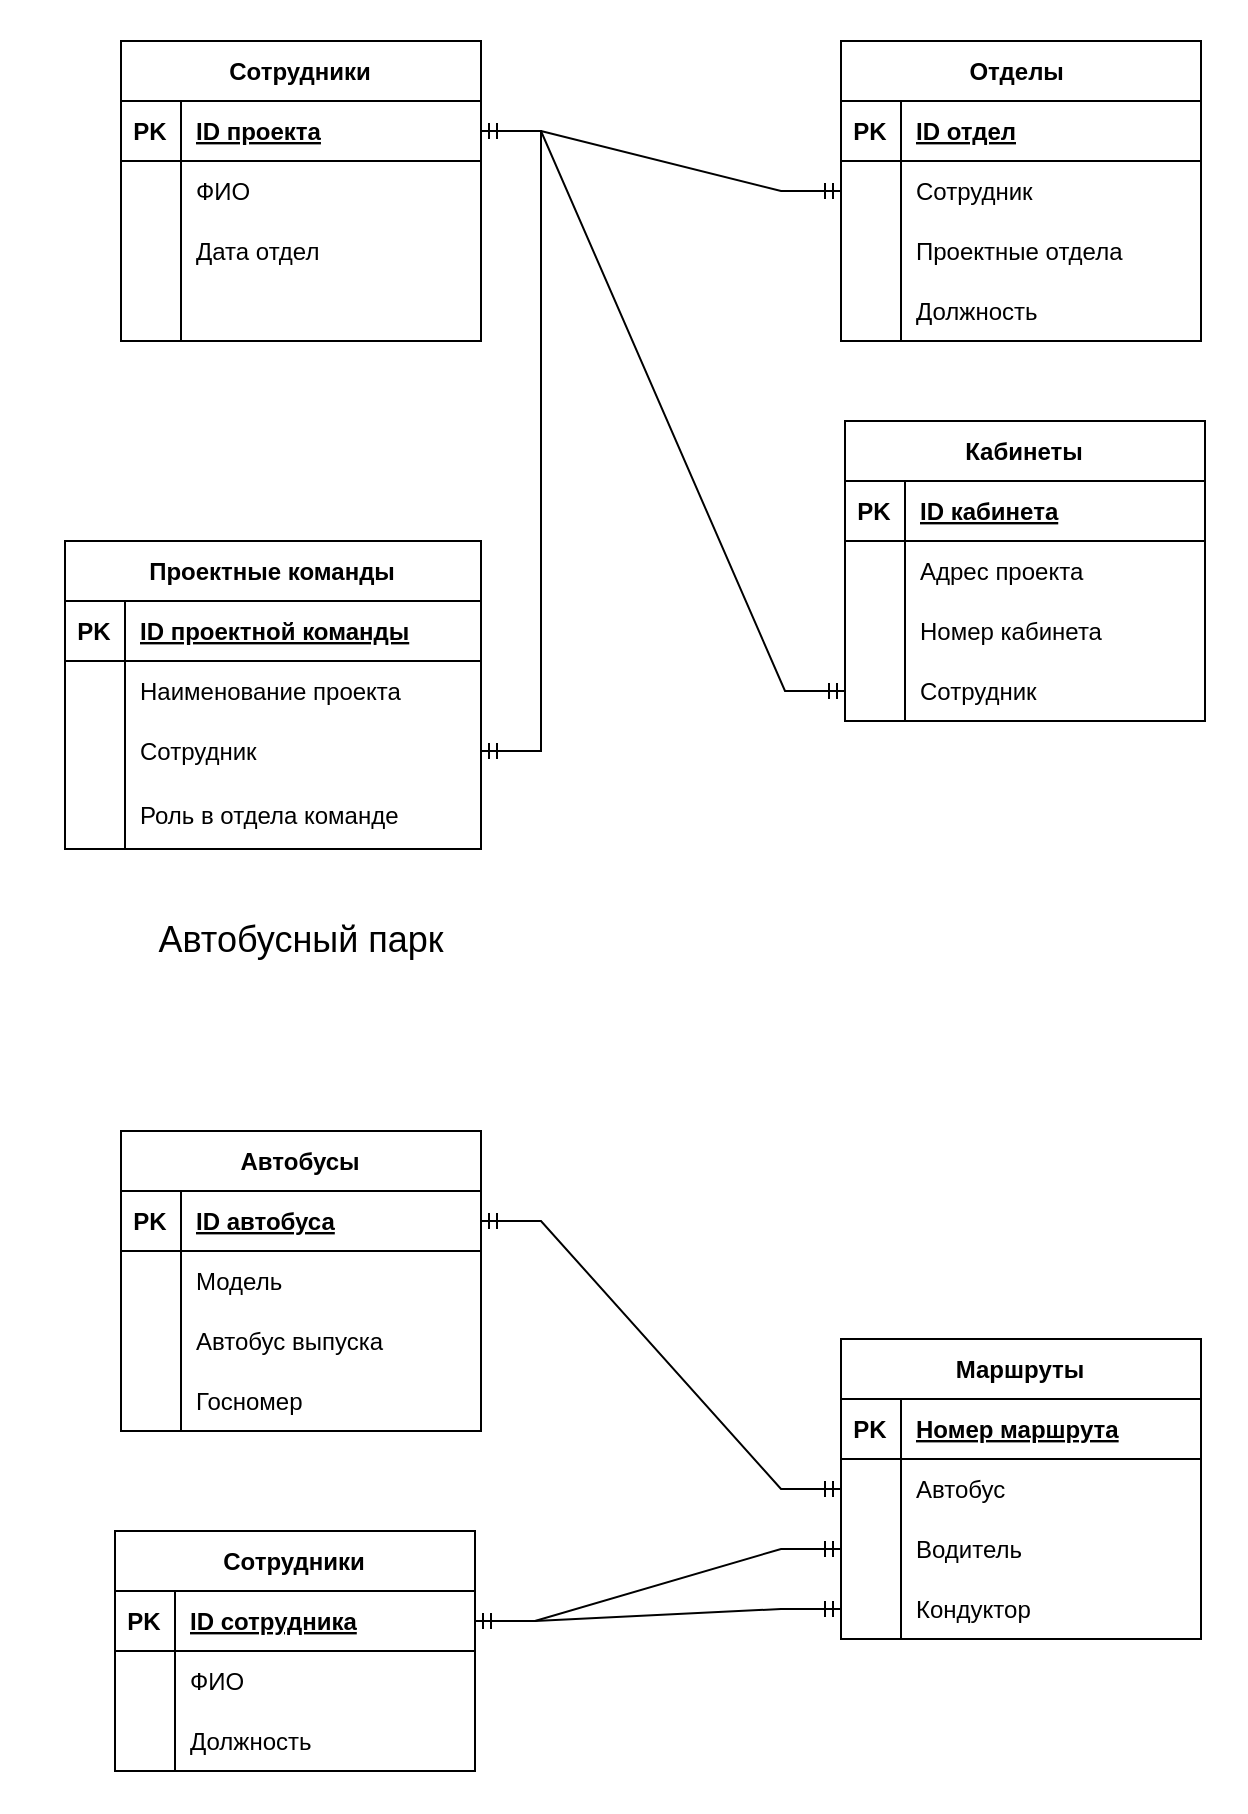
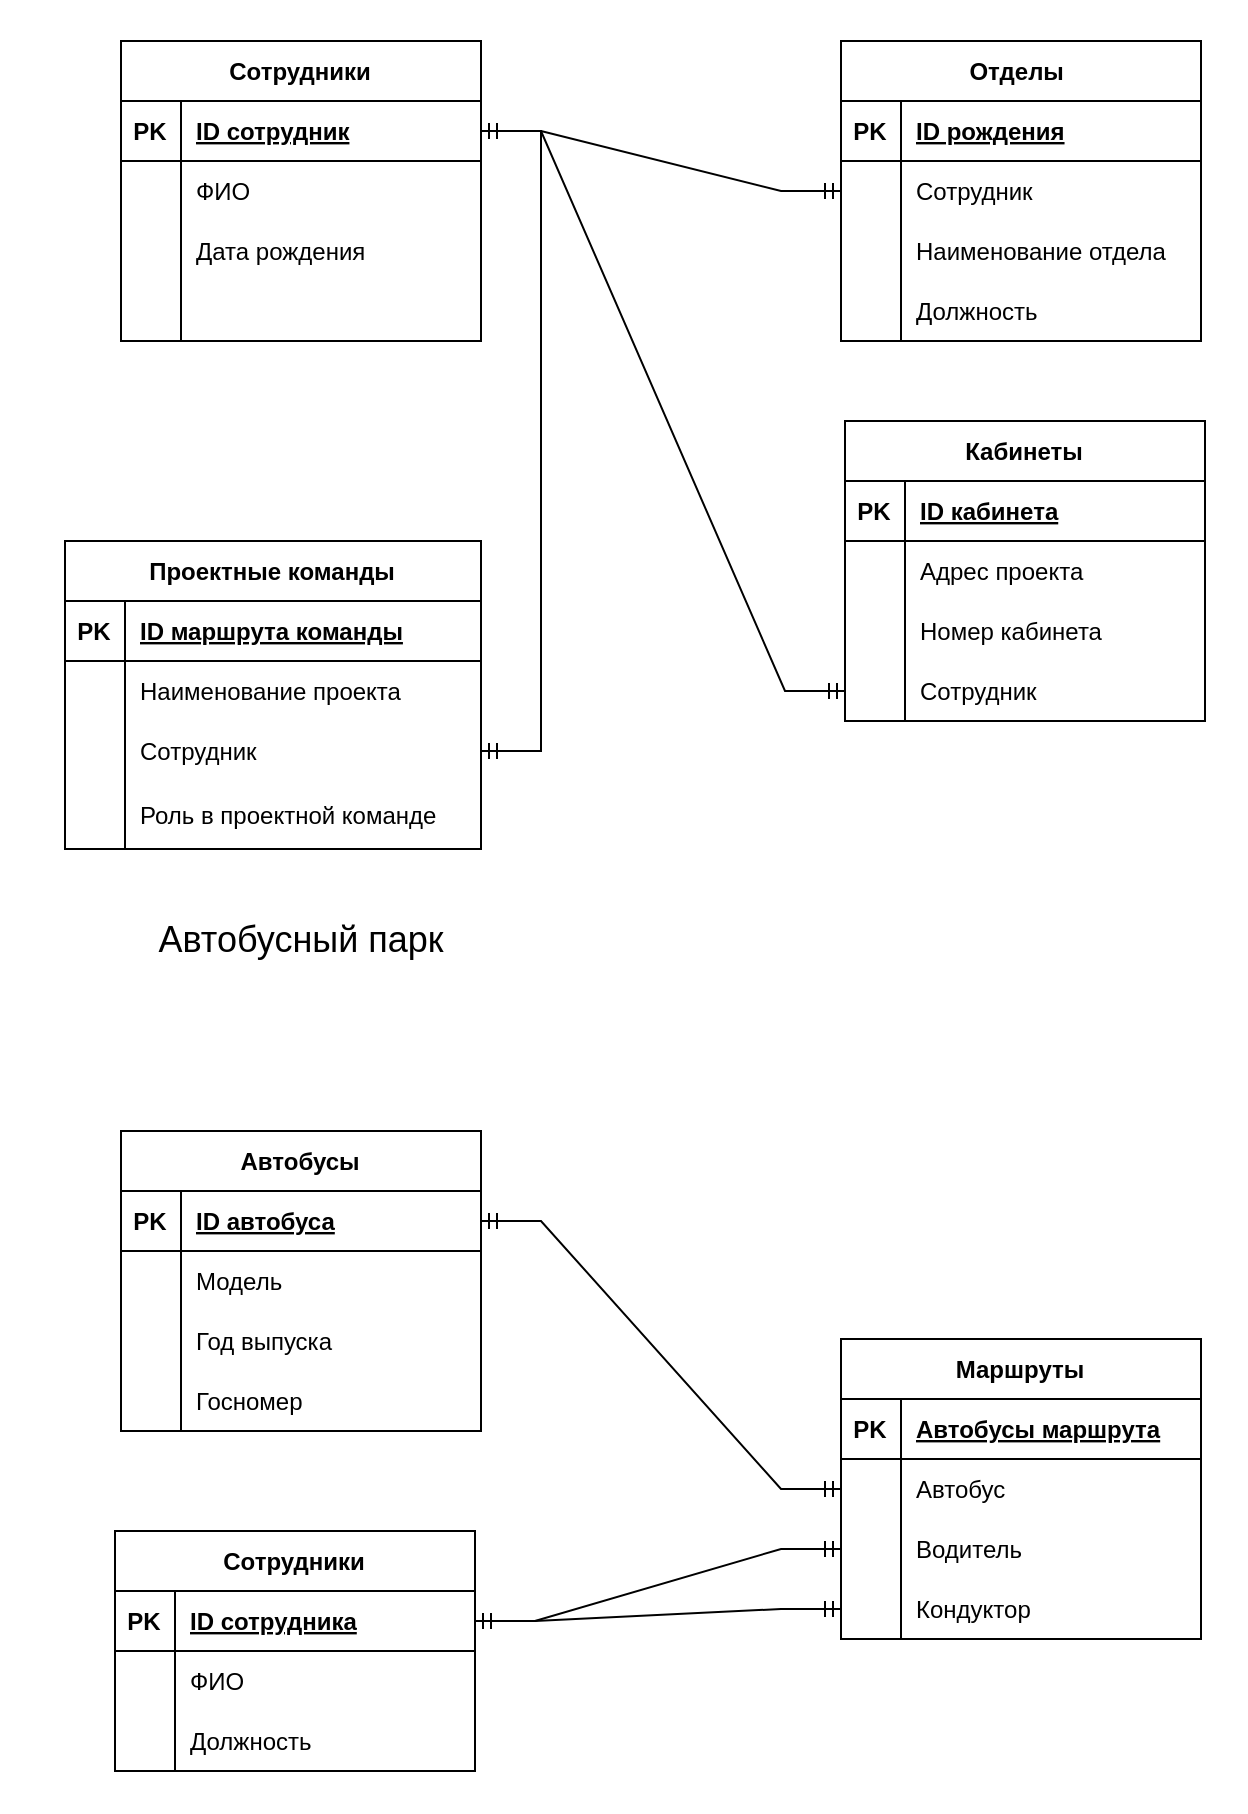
node "ID проекта": label "ID проекта" -> "ID сотрудник"
node "ID отдел": label "ID отдел" -> "ID рождения"
node "Дата отдел": label "Дата отдел" -> "Дата рождения"
node "Проектные отдела": label "Проектные отдела" -> "Наименование отдела"
node "ID проектной команды": label "ID проектной команды" -> "ID маршрута команды"
node "Роль в отдела команде": label "Роль в отдела команде" -> "Роль в проектной команде"
node "Автобус выпуска": label "Автобус выпуска" -> "Год выпуска"
node "Номер маршрута": label "Номер маршрута" -> "Автобусы маршрута"
